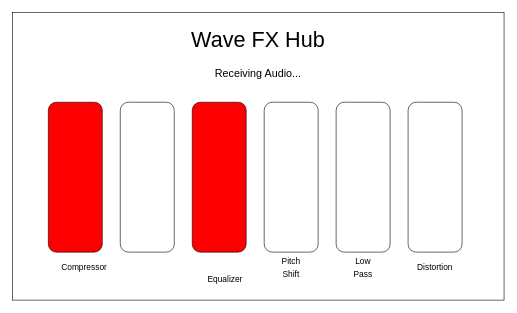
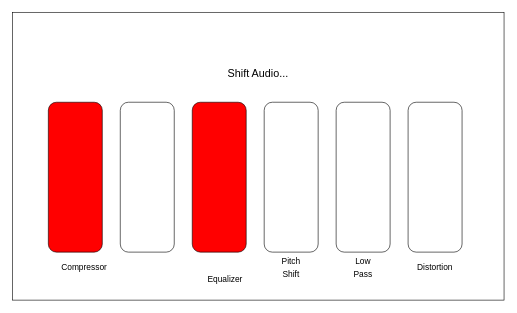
node "Wave FX Hub": removed
node "Receiving Audio...": label "Receiving Audio..." -> "Shift Audio..."
